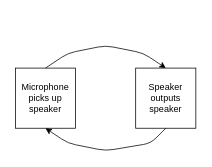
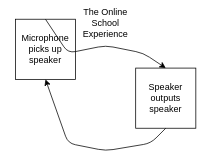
node "The Online School Experience": added
node "Microphone picks up speaker": moved (45, 98) -> (45, 49)
